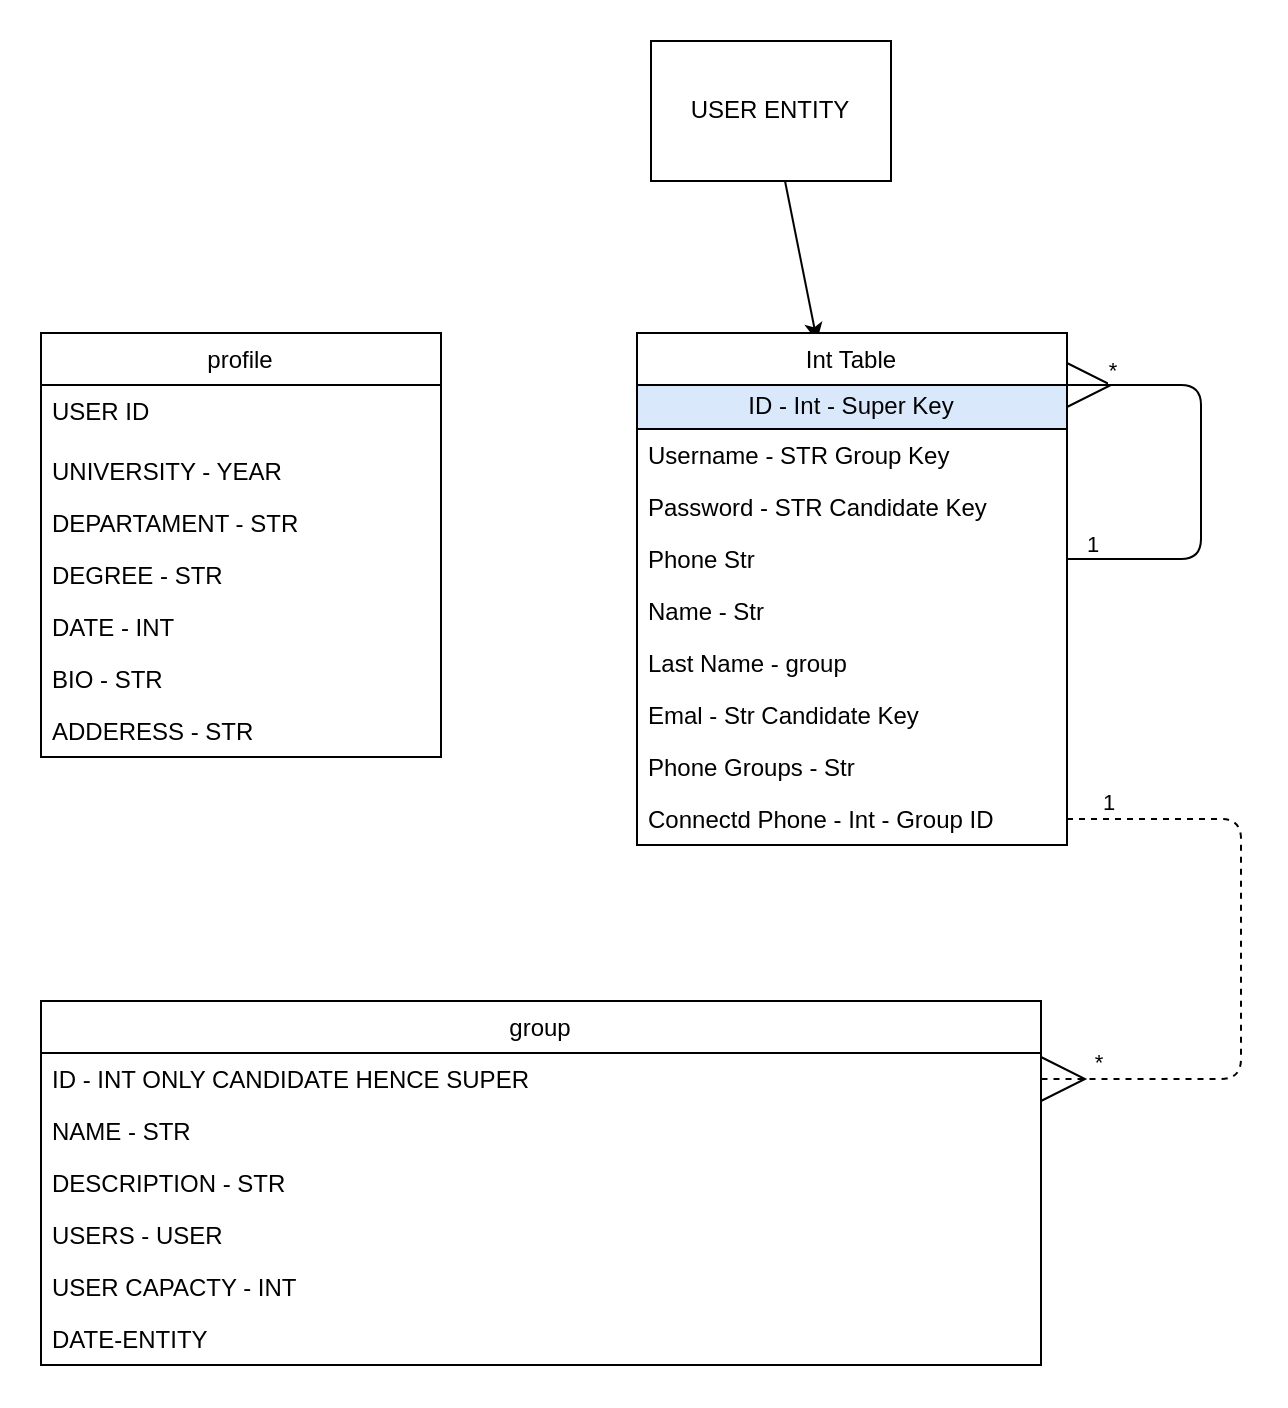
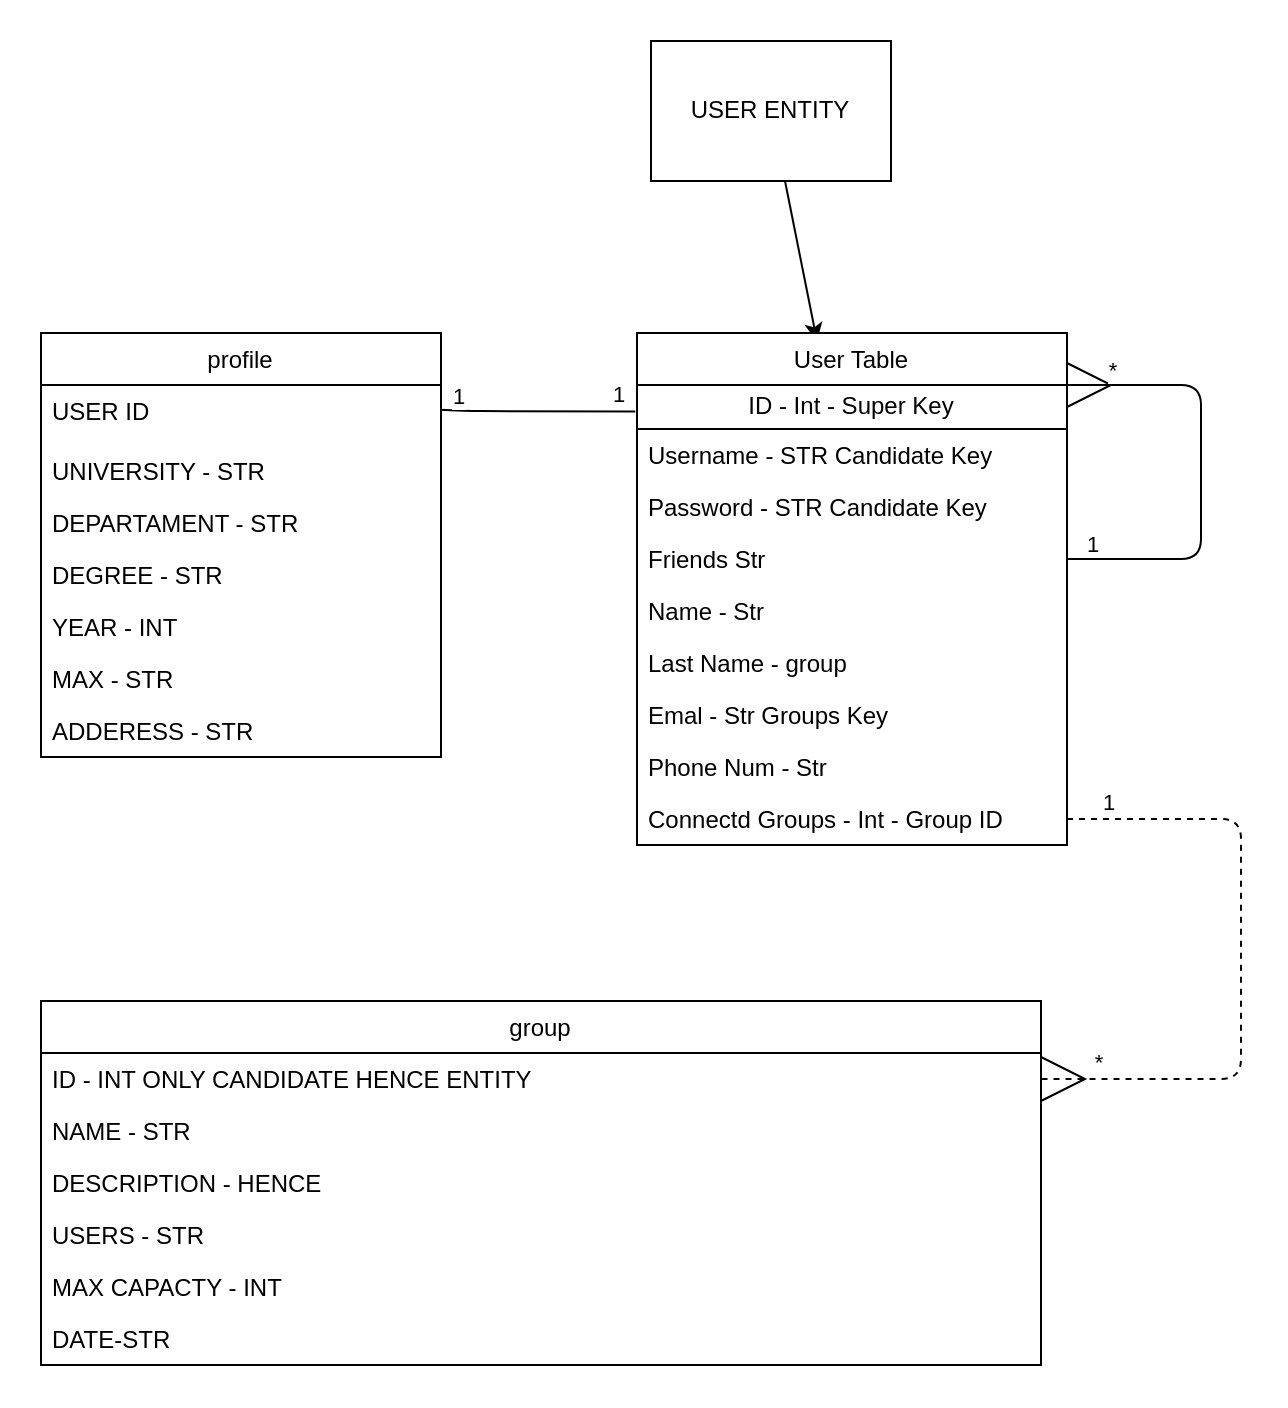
node "Int Table": label "Int Table" -> "User Table"
node "ID - Int - Super Key": fillcolor #dae8fc -> #ffffff
edge "ID - Int - Super Key" -- "USER ID": added, labels "1", "1"
node "Username - STR Group Key": label "Username - STR Group Key" -> "Username - STR Candidate Key"
node "UNIVERSITY - YEAR": label "UNIVERSITY - YEAR" -> "UNIVERSITY - STR"
node "Phone Str": label "Phone Str" -> "Friends Str"
node "DATE - INT": label "DATE - INT" -> "YEAR - INT"
node "BIO - STR": label "BIO - STR" -> "MAX - STR"
node "Emal - Str Candidate Key": label "Emal - Str Candidate Key" -> "Emal - Str Groups Key"
node "Phone Groups - Str": label "Phone Groups - Str" -> "Phone Num - Str"
node "Connectd Phone - Int - Group ID": label "Connectd Phone - Int - Group ID" -> "Connectd Groups - Int - Group ID"
node "ID - INT ONLY CANDIDATE HENCE SUPER": label "ID - INT ONLY CANDIDATE HENCE SUPER" -> "ID - INT ONLY CANDIDATE HENCE ENTITY"
node "DESCRIPTION - STR": label "DESCRIPTION - STR" -> "DESCRIPTION - HENCE"
node "USERS - USER": label "USERS - USER" -> "USERS - STR"
node "USER CAPACTY - INT": label "USER CAPACTY - INT" -> "MAX CAPACTY - INT"
node "DATE-ENTITY": label "DATE-ENTITY" -> "DATE-STR"
